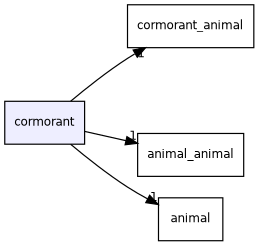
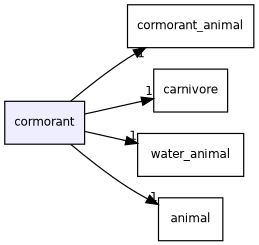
node "carnivore": added
node "animal_animal": label "animal_animal" -> "water_animal"
